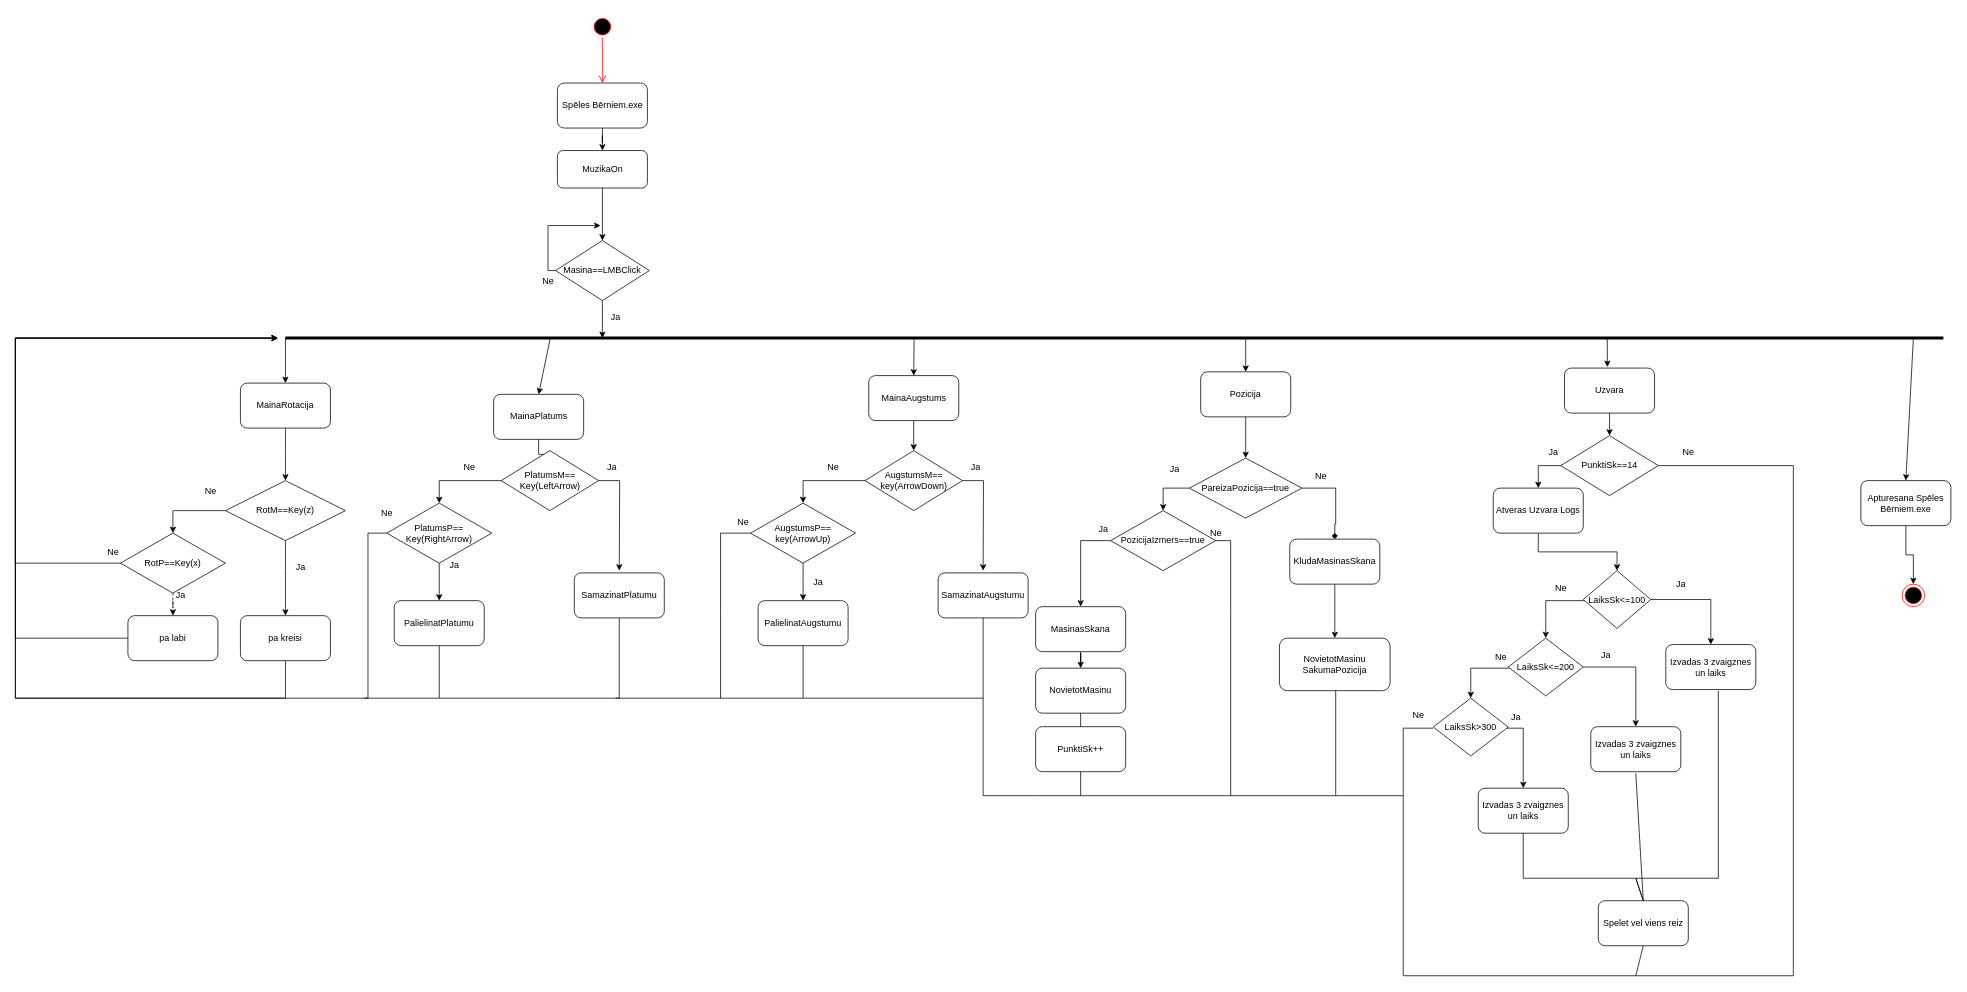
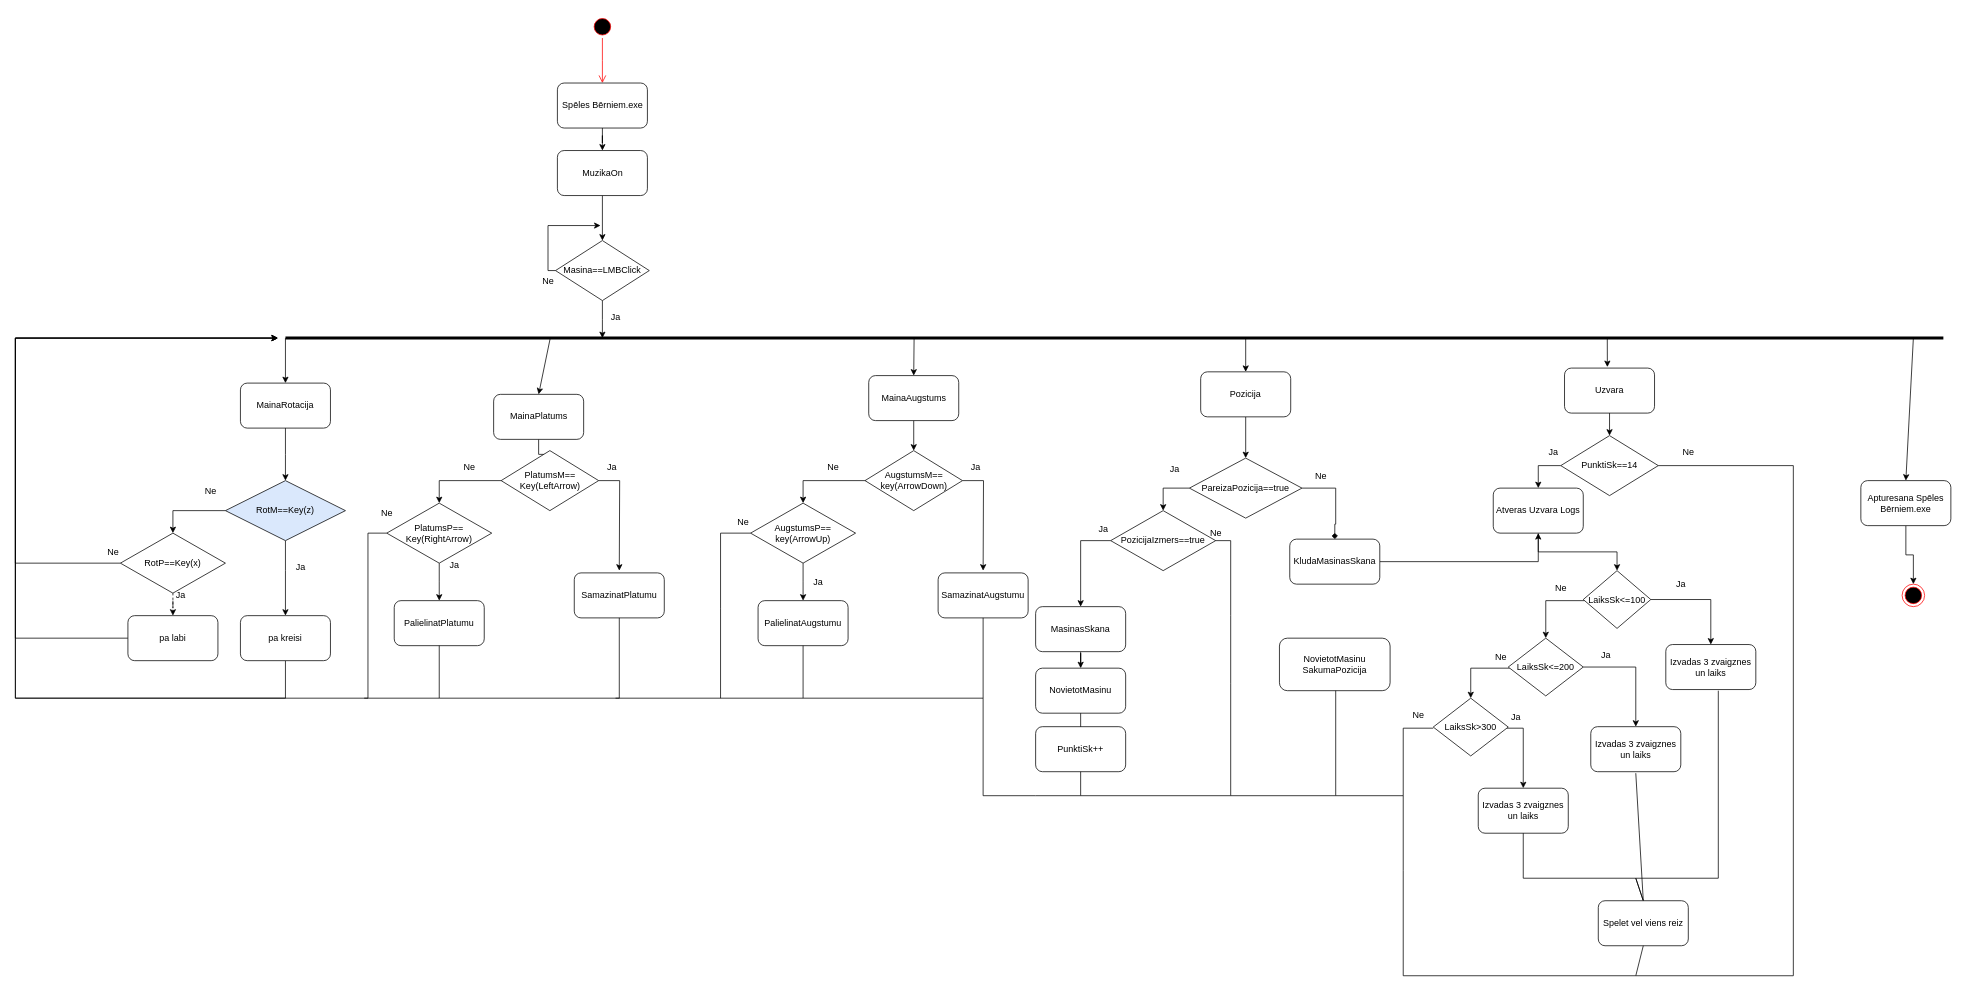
node "MuzikaOn": size 90x38 -> 90x45
node "RotM==Key(z)": fillcolor #ffffff -> #dae8fc
edge "KludaMasinasSkana" -> "NovietotMasinu SakumaPozicija": now "KludaMasinasSkana" -> "Atveras Uzvara Logs"
